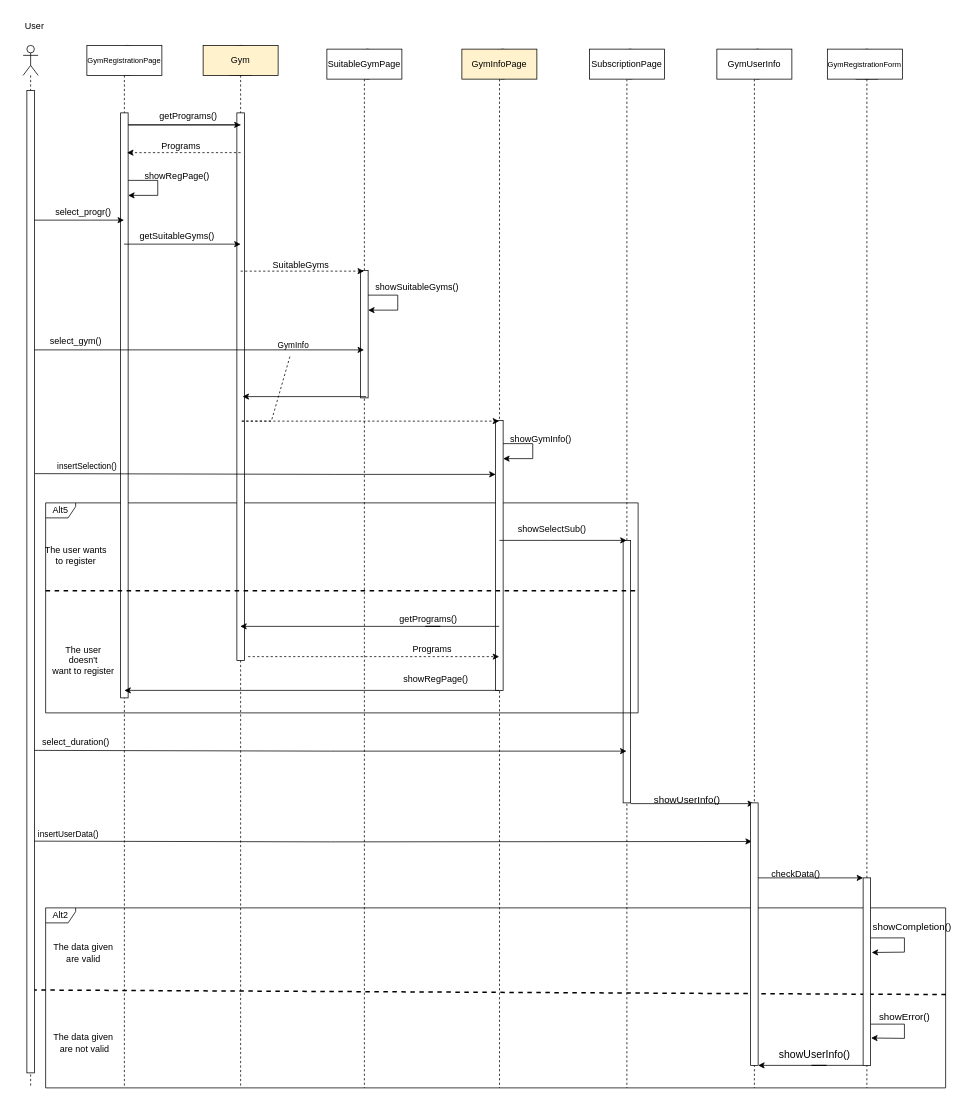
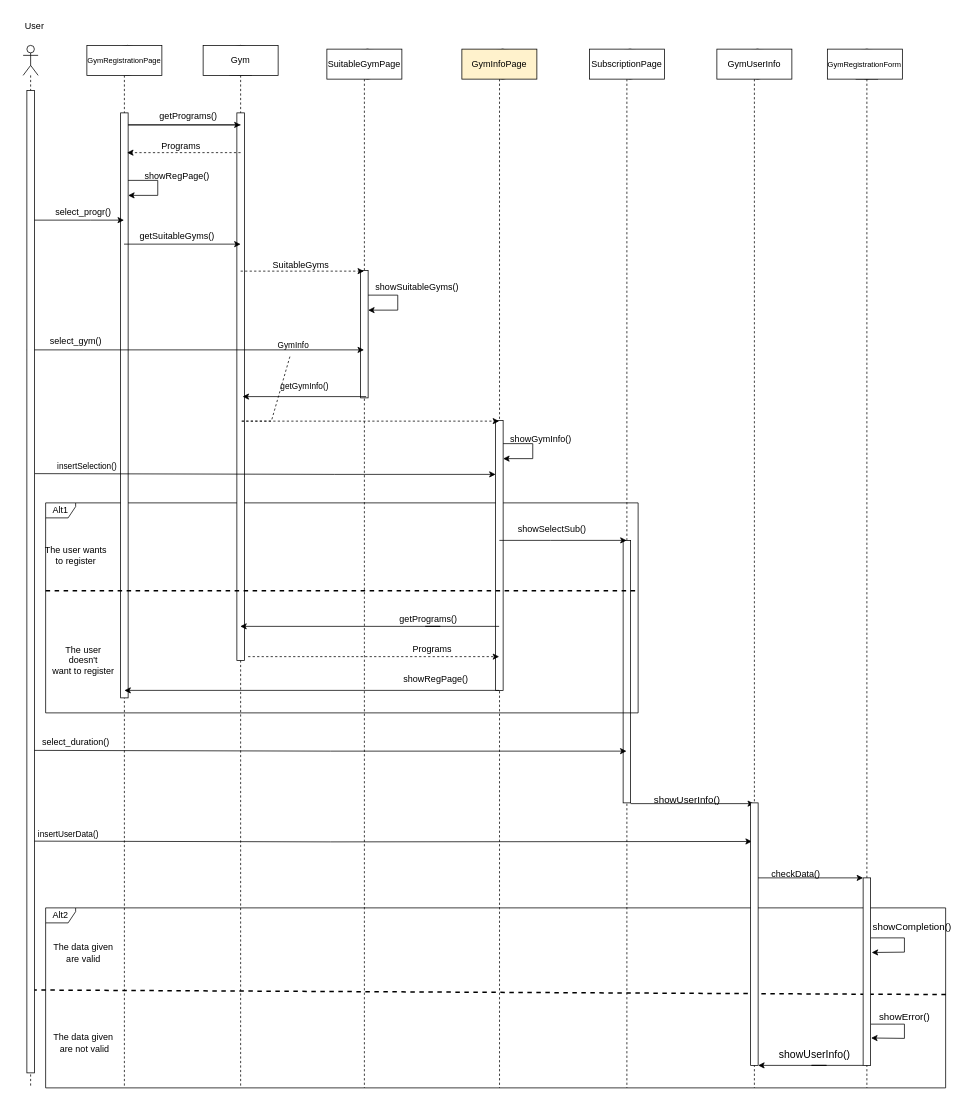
node "Gym": fillcolor #fff2cc -> #ffffff
node "getGymInfo()": added
node "Alt5": label "Alt5" -> "Alt1"
